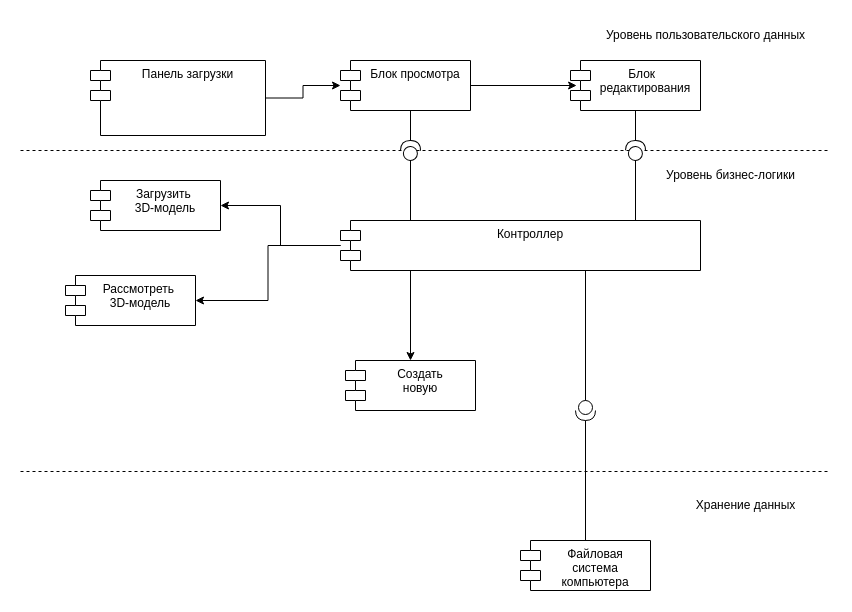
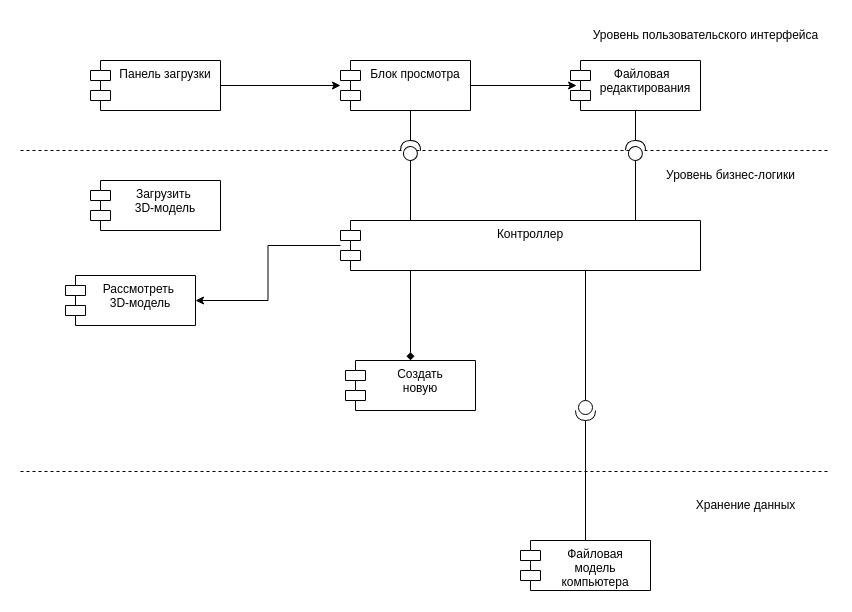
node "Уровень пользовательского данных": label "Уровень пользовательского данных" -> "Уровень пользовательского интерфейса"
node "Блок редактирования": label "Блок редактирования" -> "Файловая редактирования"
node "Панель загрузки": size 175x75 -> 130x50
edge "Контроллер" -> "Загрузить 3D-модель": removed
edge "Контроллер" -> "Создать новую": arrowhead classic -> diamond
node "Файловая система компьютера": label "Файловая система компьютера" -> "Файловая модель компьютера"
